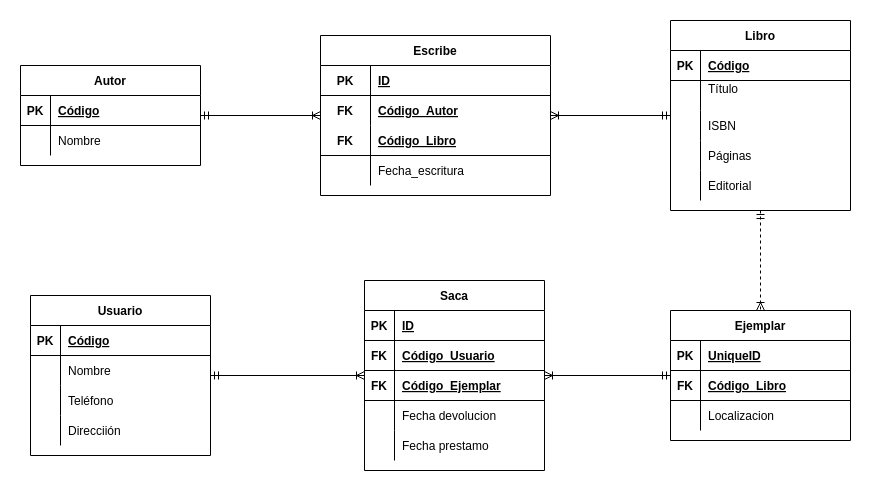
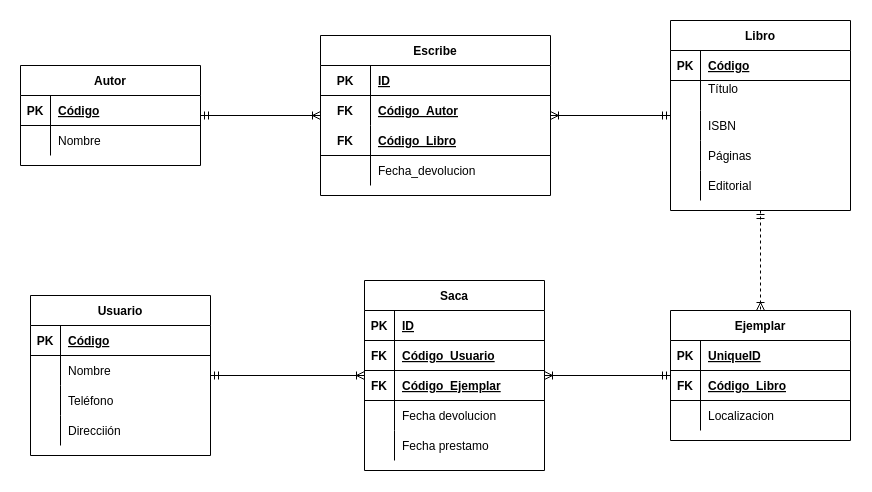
node "Fecha_escritura": label "Fecha_escritura" -> "Fecha_devolucion"
